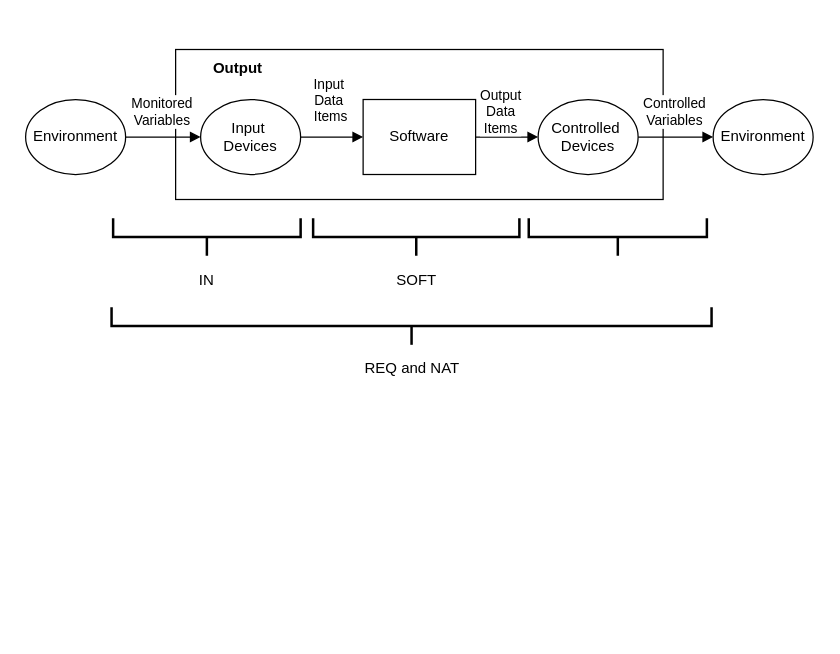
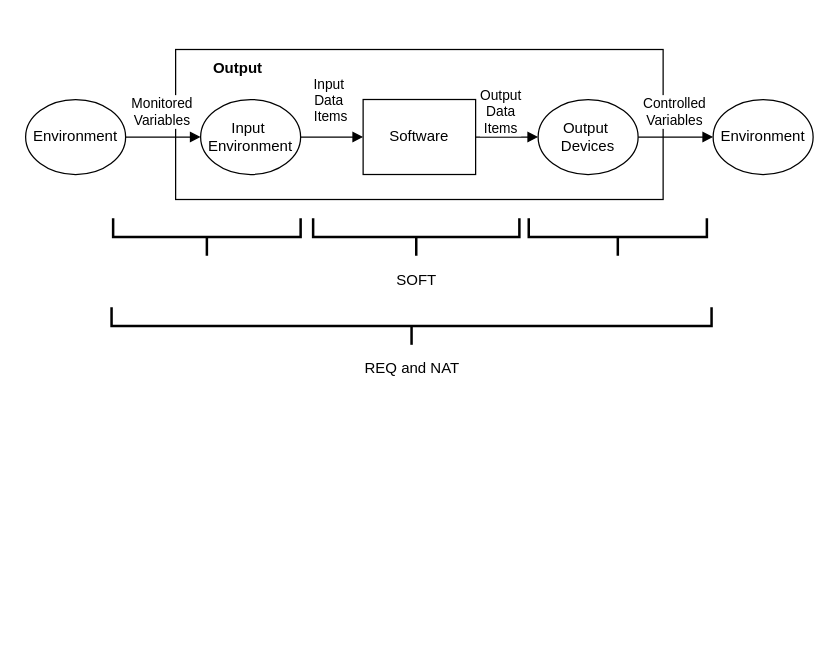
node "Input Devices": label "Input Devices" -> "Input Environment"
node "Controlled Devices": label "Controlled Devices" -> "Output Devices"
node "IN": removed
